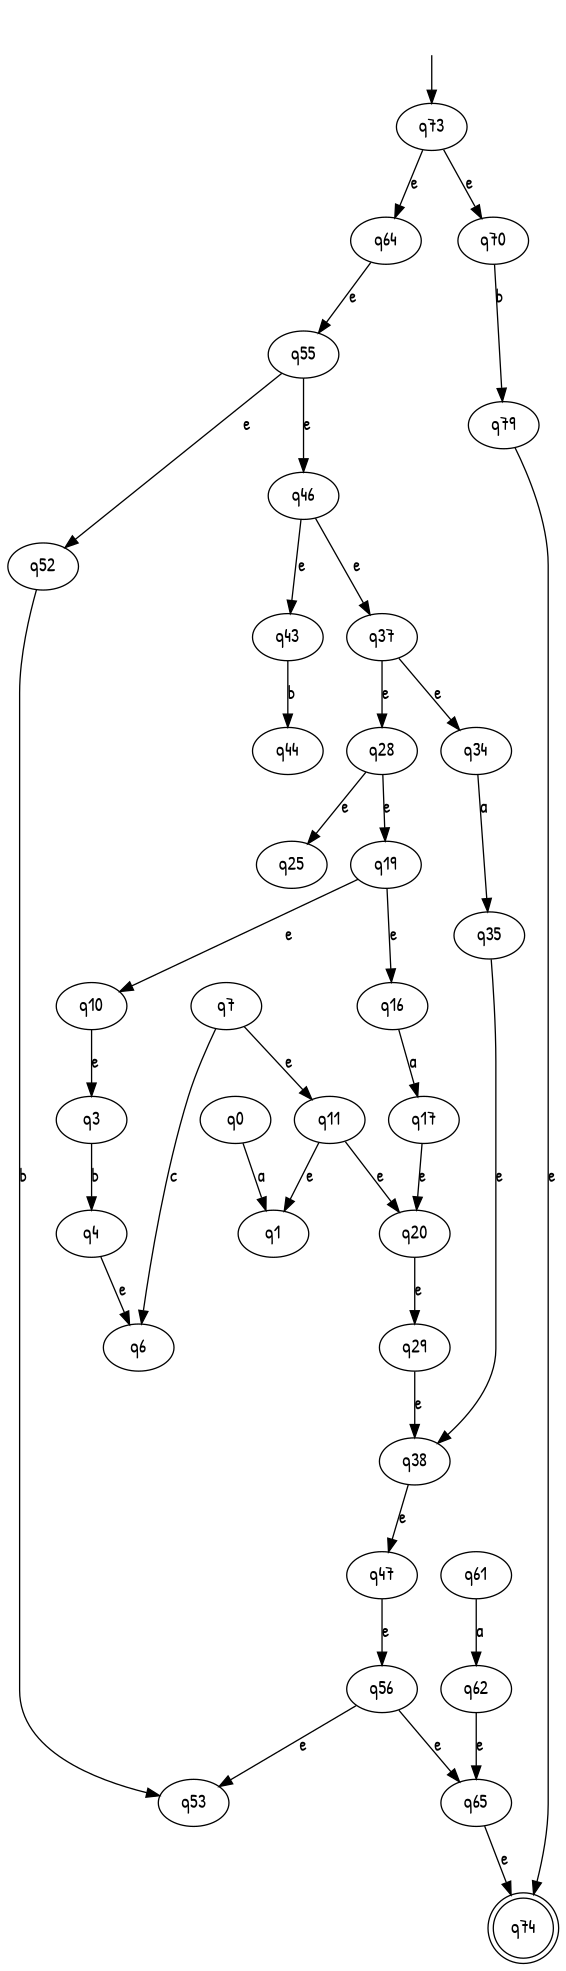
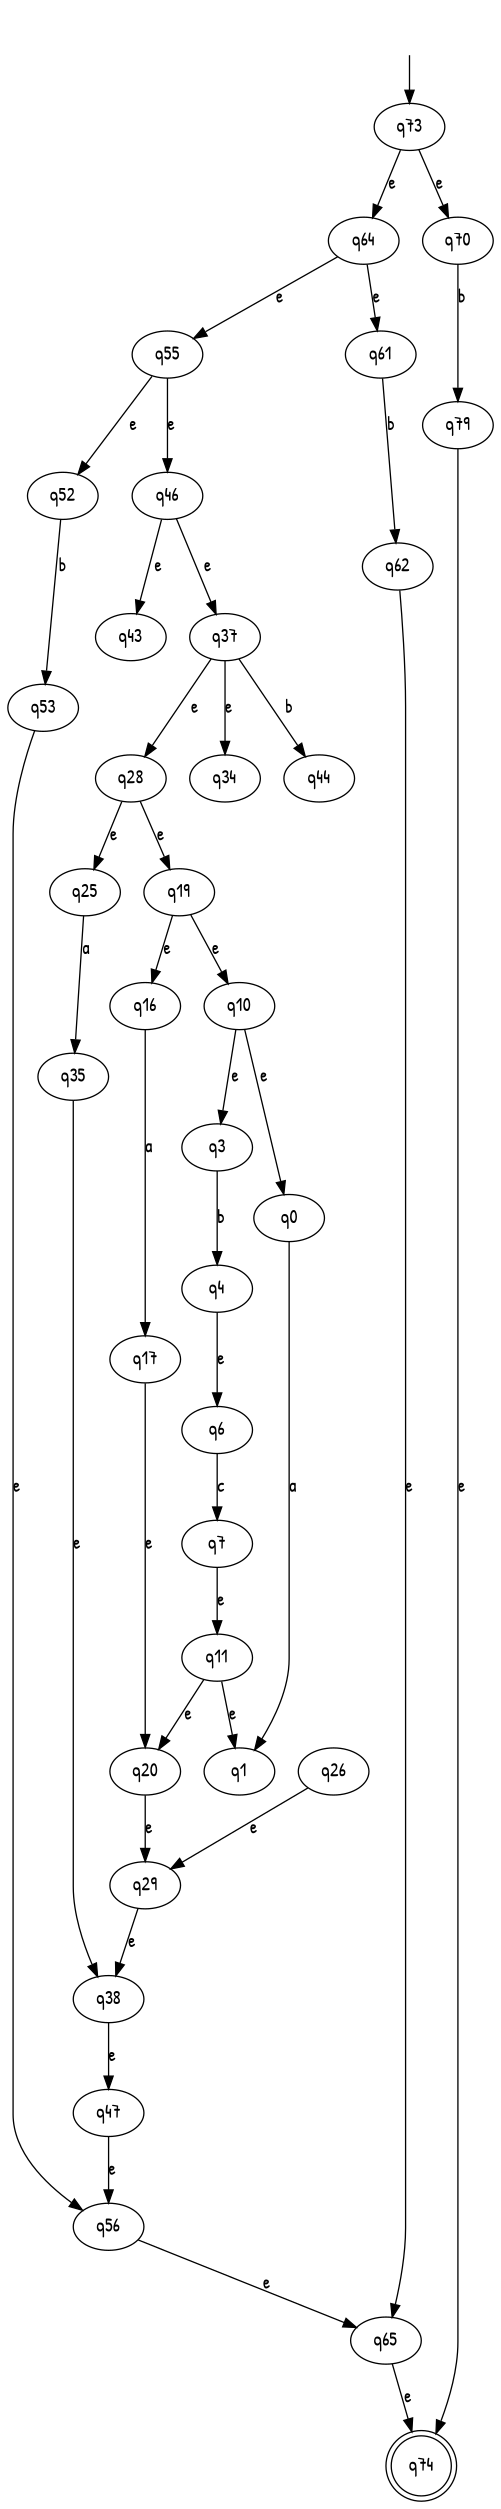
edge "q64" -> "q61": added, label "e"
edge "q43" -> "q44": now "q37" -> "q44"
edge "q34" -> "q35": now "q25" -> "q35"
edge "q10" -> "q0": added, label "e"
edge "q7" -> "q6": reversed
edge "q61" -> "q62": label "a" -> "b"
edge "q56" -> "q53": reversed
node "q26": added
